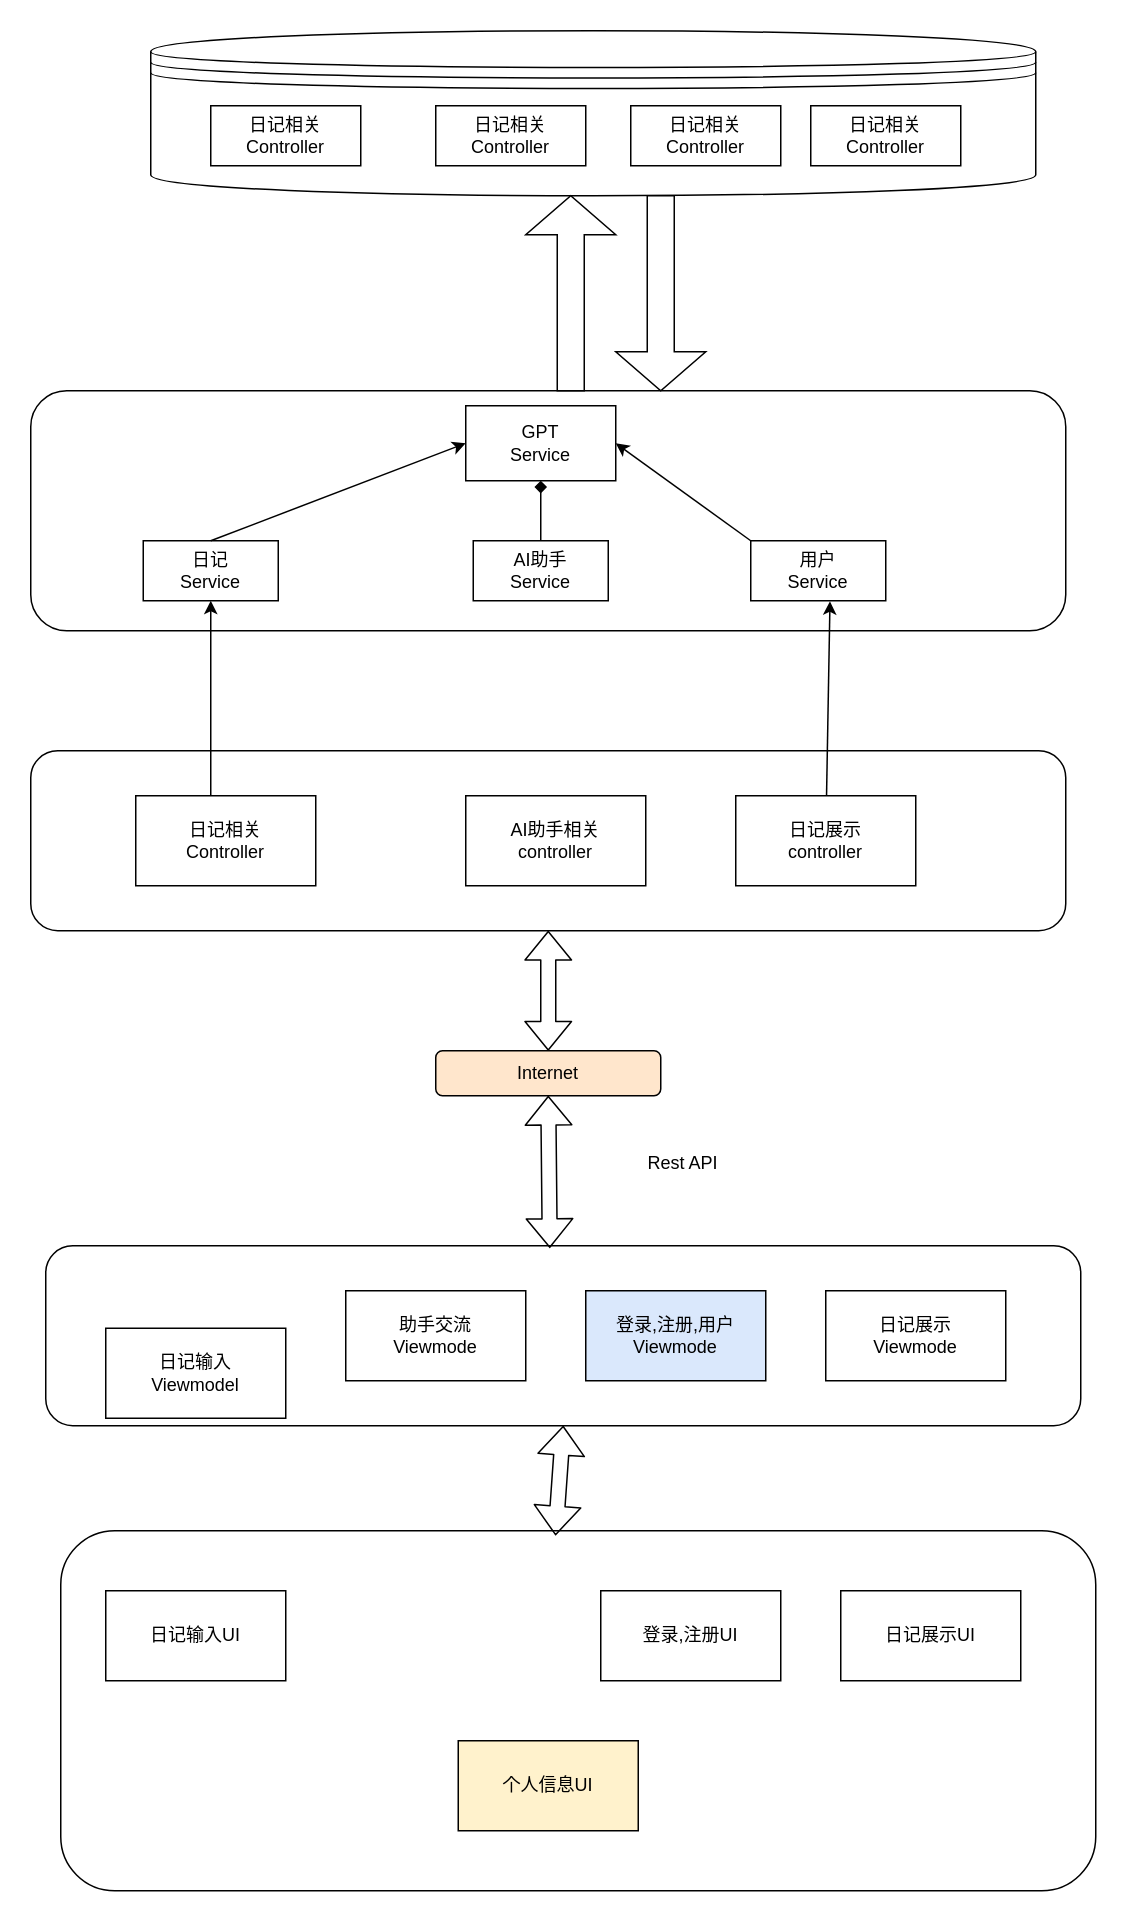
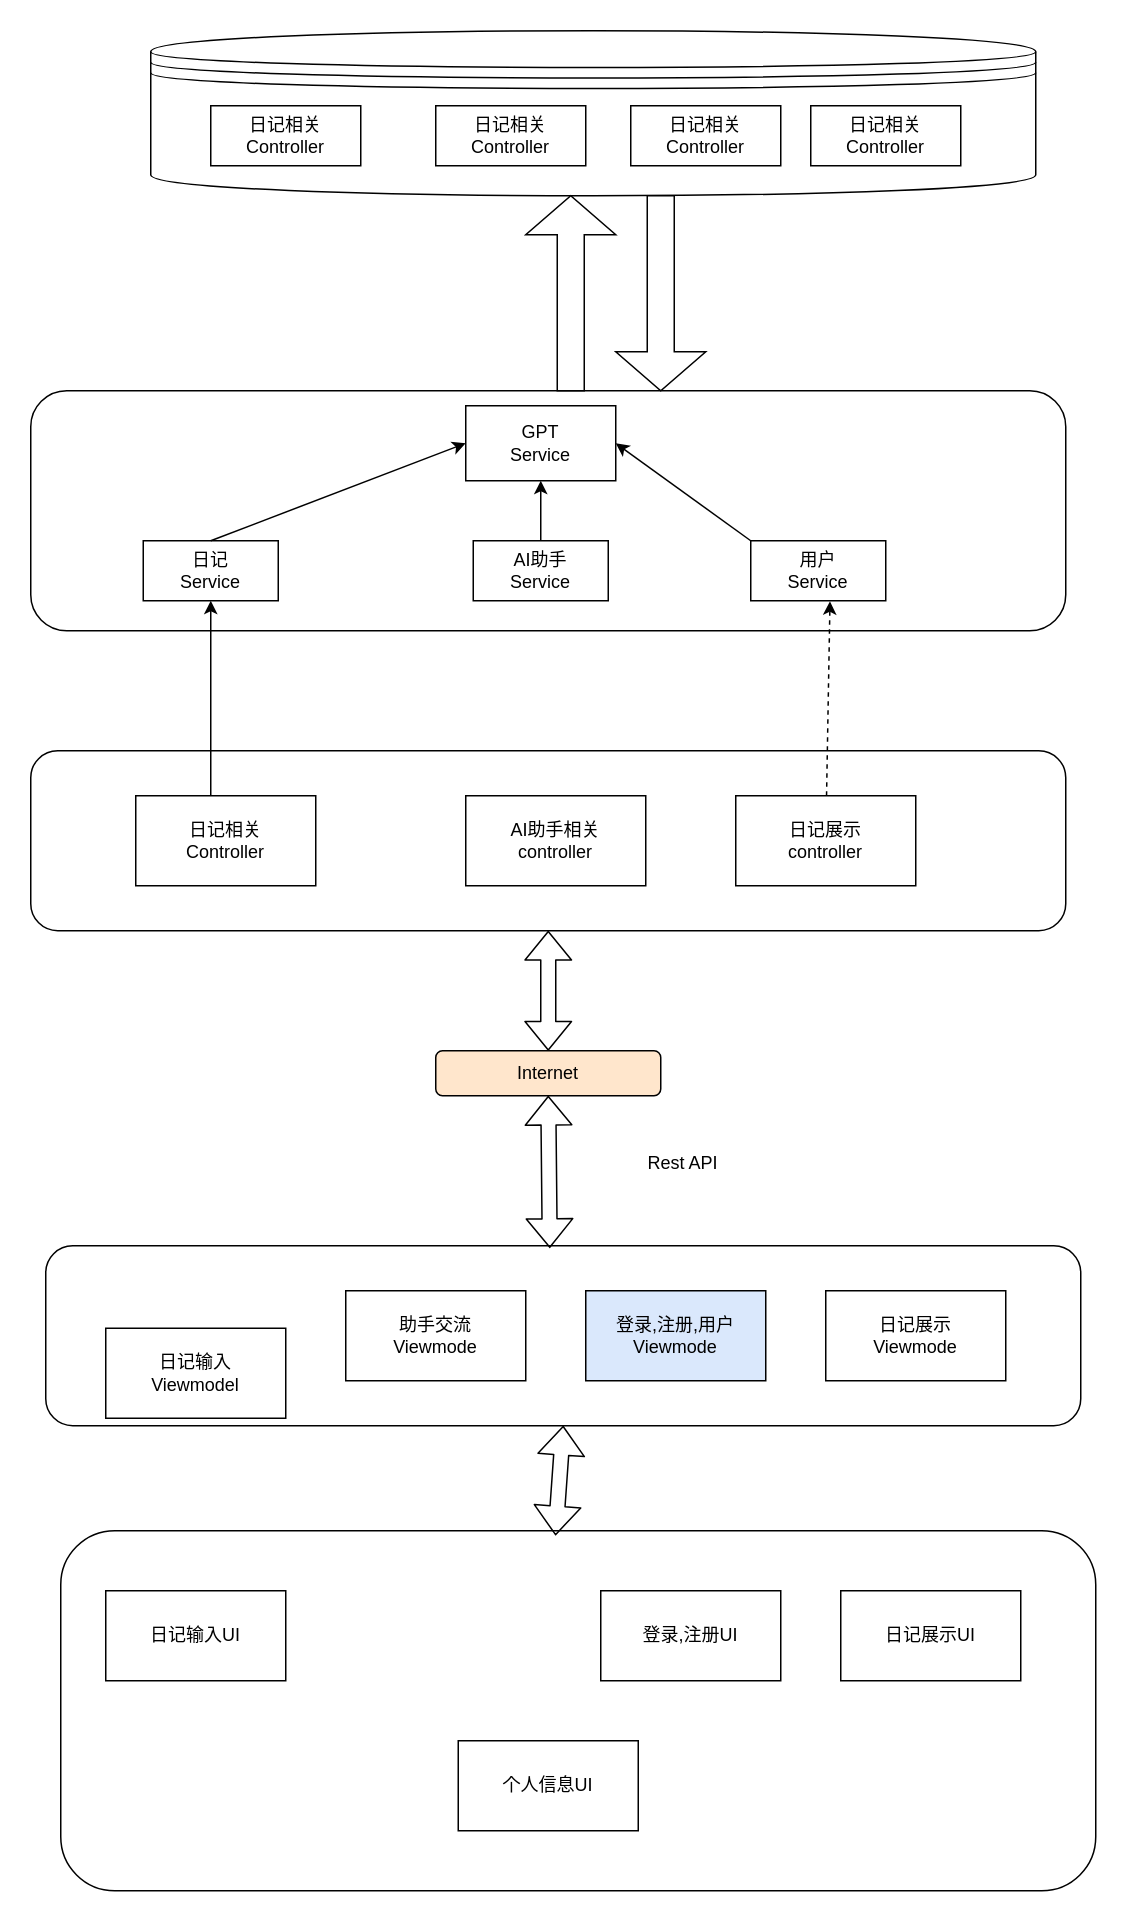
edge "AI助手 Service" -> "GPT Service": arrowhead diamond -> classic
edge "日记展示 controller" -> "用户 Service": style solid -> dashed
node "个人信息UI": fillcolor #fff2cc -> #ffffff
